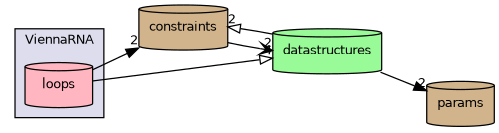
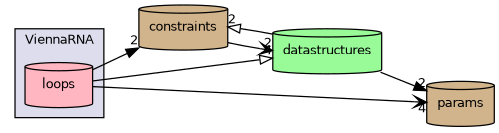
edge "loops" -> "params": added
